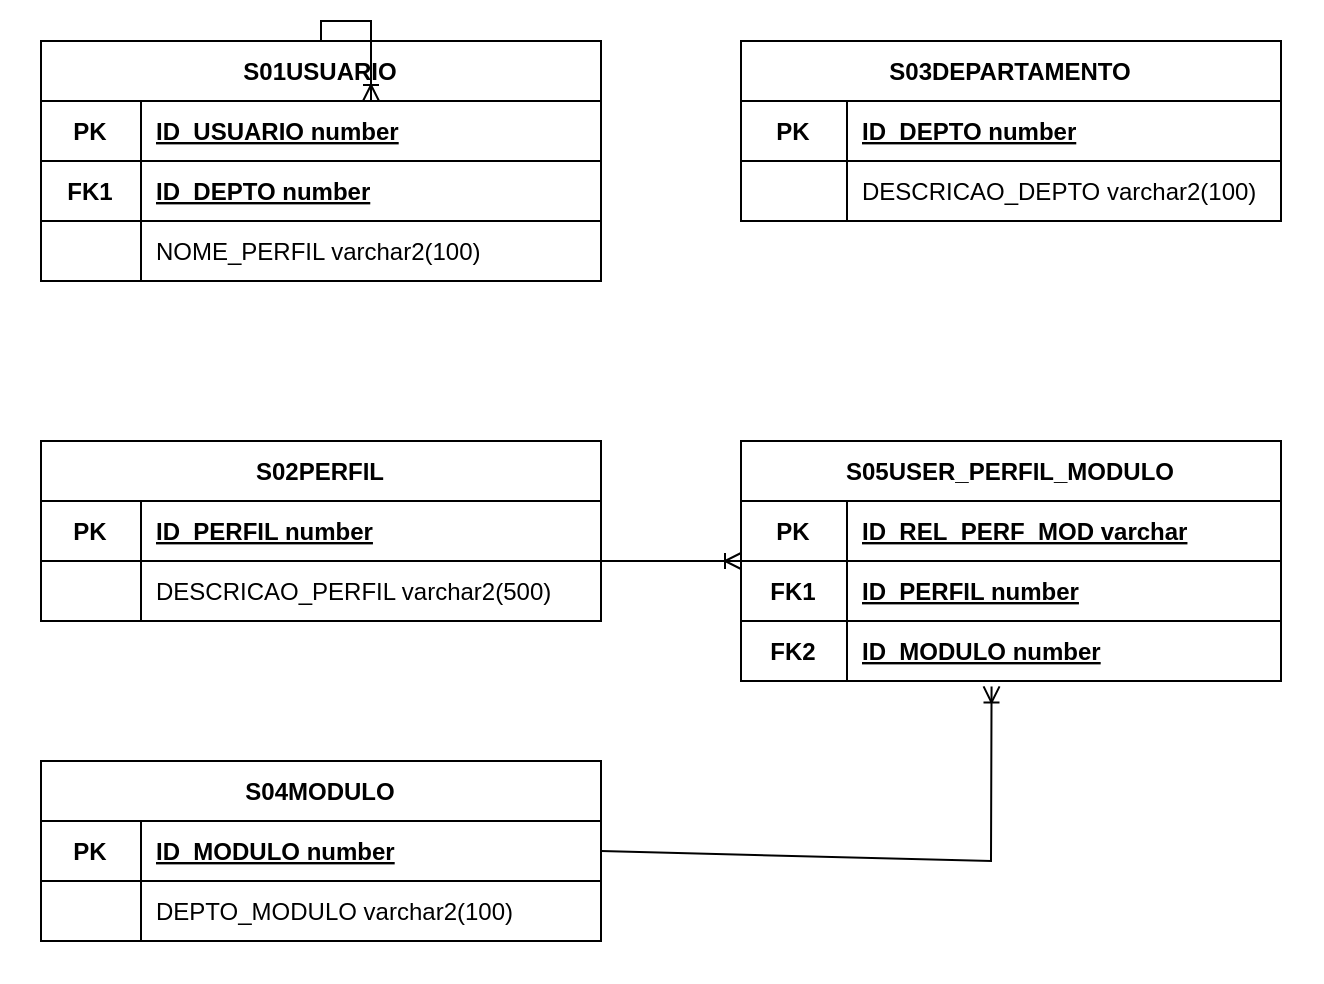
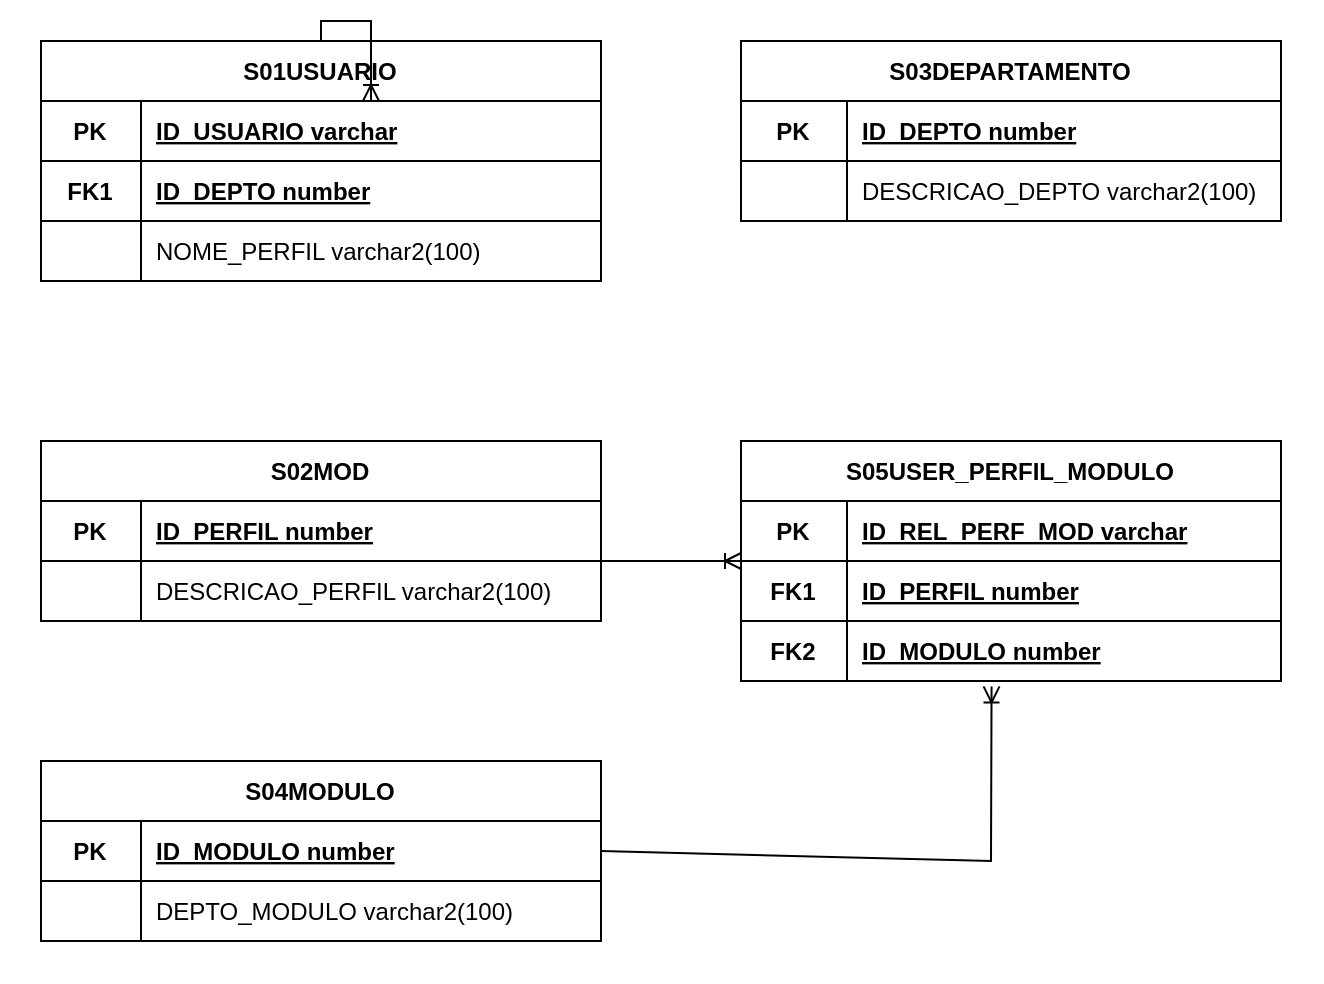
node "ID_USUARIO number": label "ID_USUARIO number" -> "ID_USUARIO varchar"
node "S02PERFIL": label "S02PERFIL" -> "S02MOD"
node "DESCRICAO_PERFIL varchar2(500)": label "DESCRICAO_PERFIL varchar2(500)" -> "DESCRICAO_PERFIL varchar2(100)"
